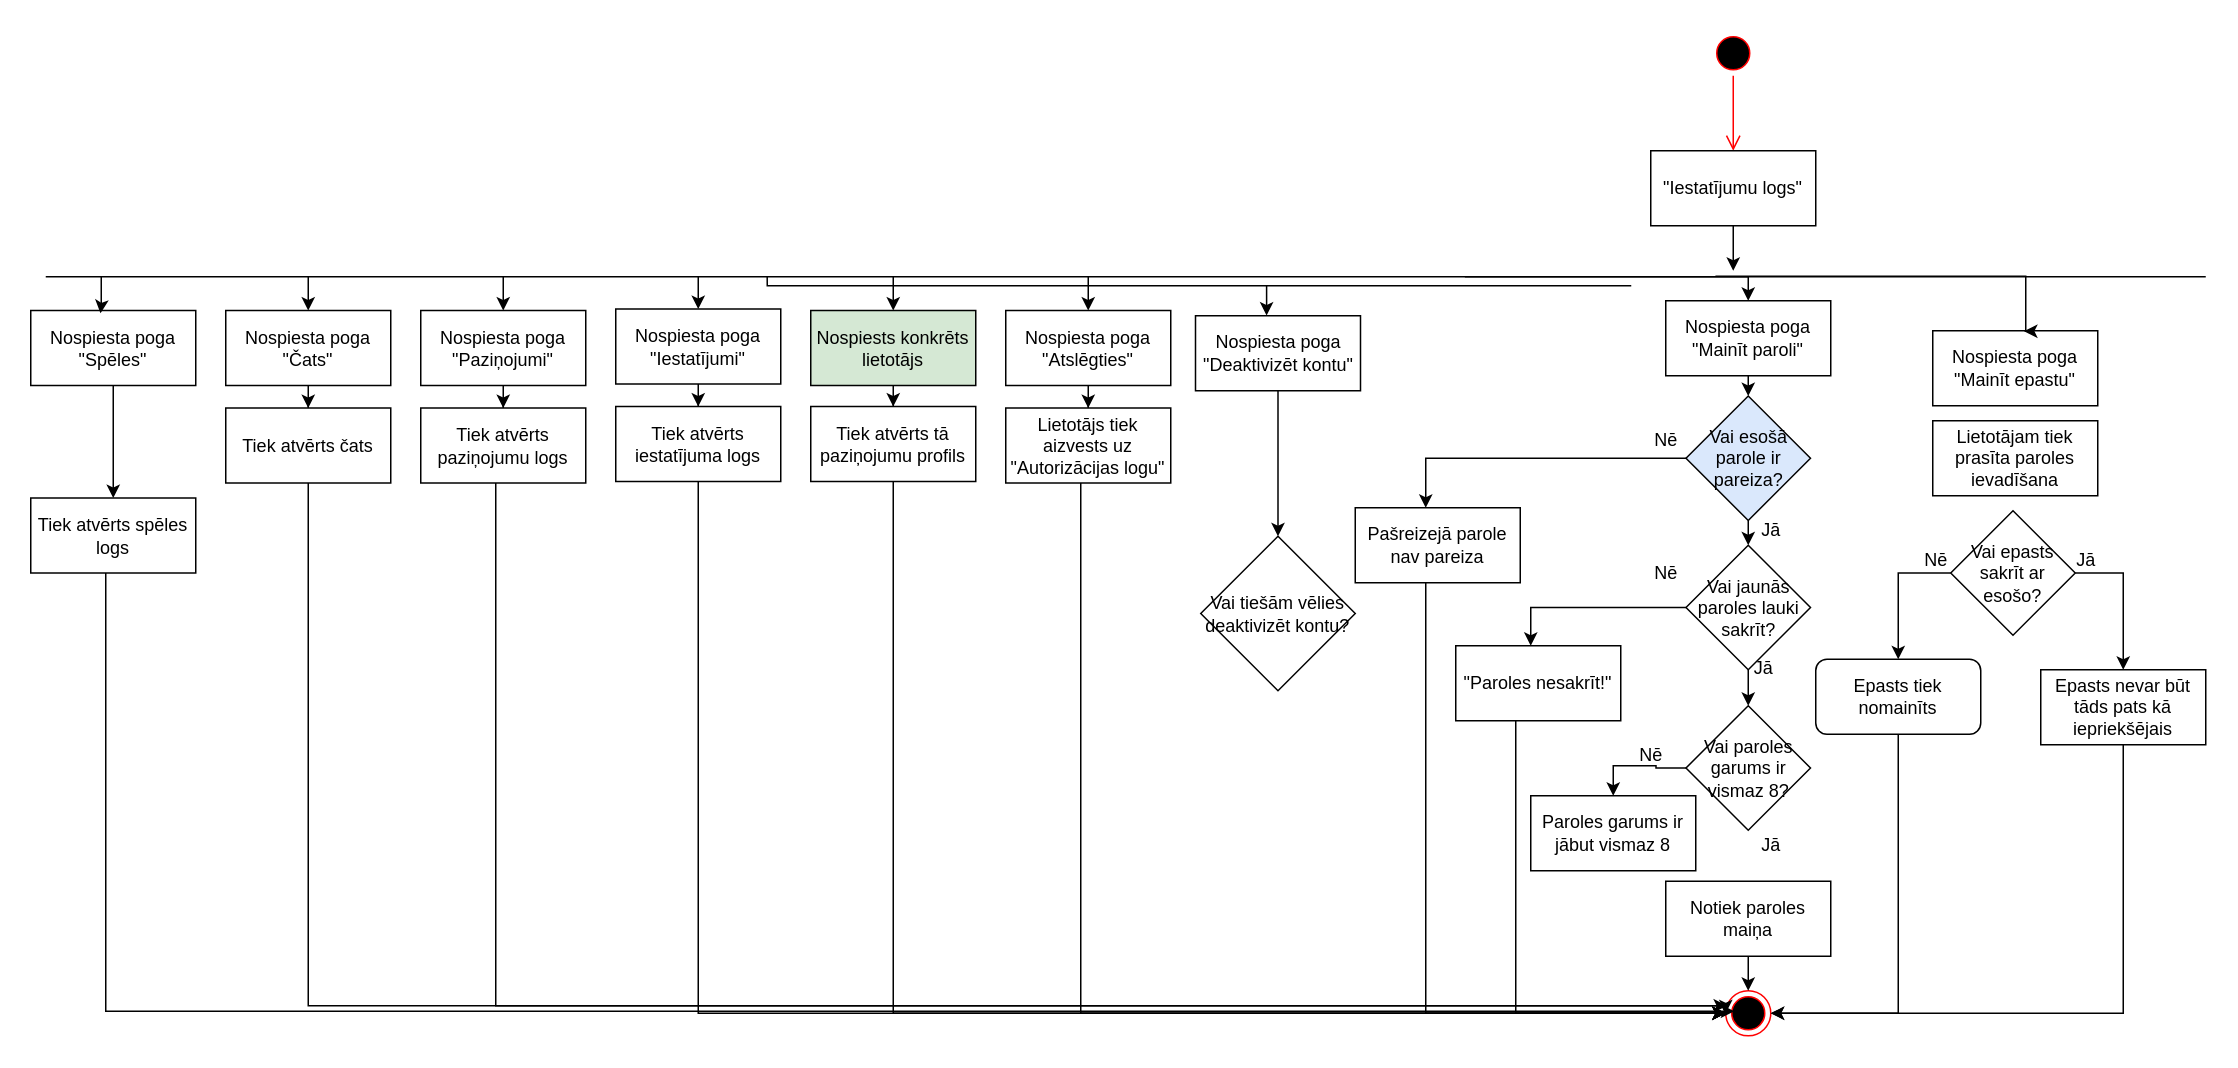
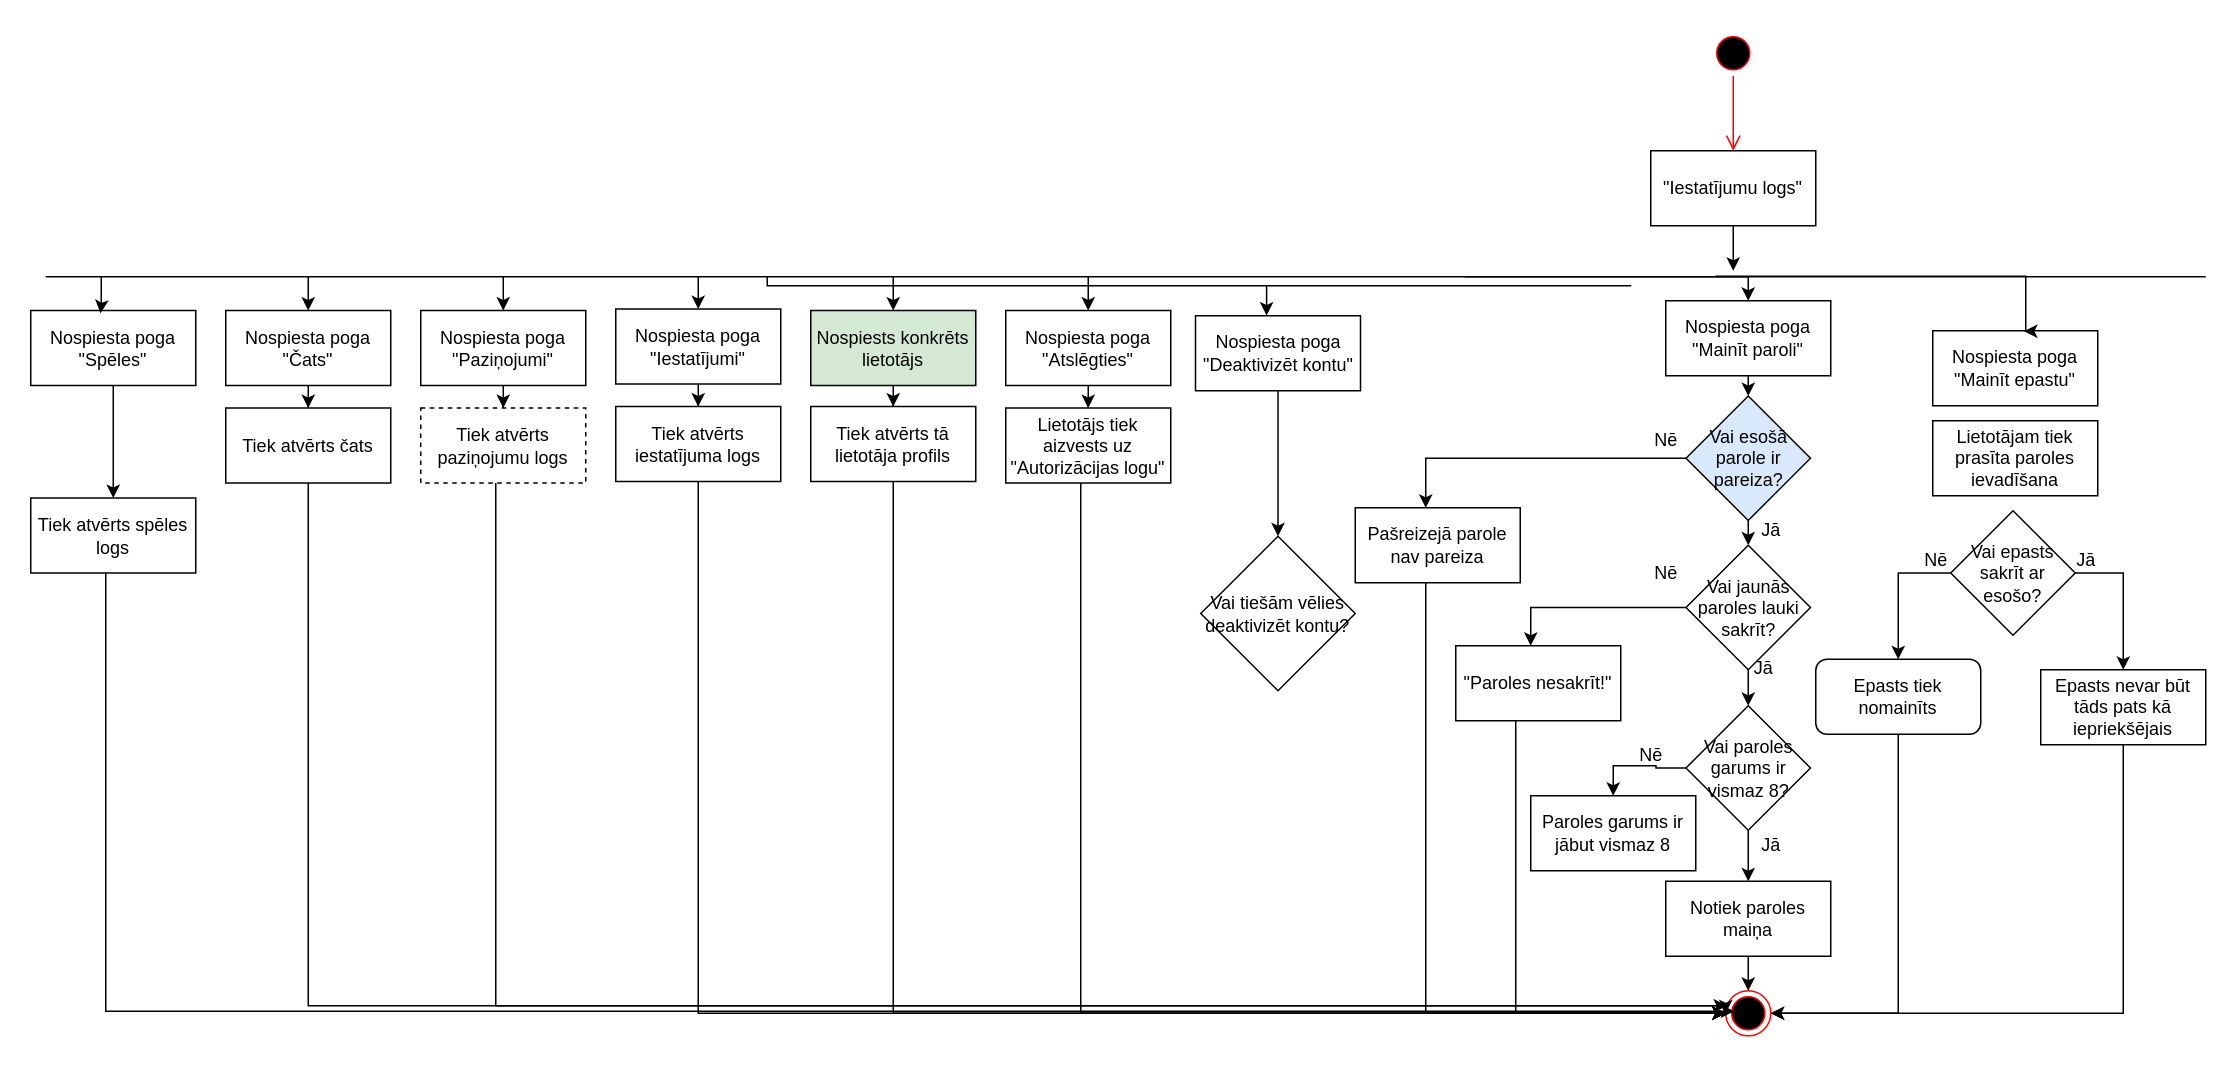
node "Tiek atvērts tā paziņojumu profils": label "Tiek atvērts tā paziņojumu profils" -> "Tiek atvērts tā lietotāja profils"
node "Tiek atvērts paziņojumu logs": style solid -> dashed
edge "Vai paroles garums ir vismaz 8?" -> "Notiek paroles maiņa": added
